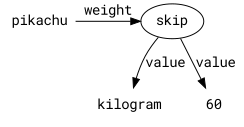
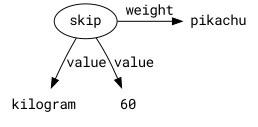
edge "pikachu" -> "skip": reversed
